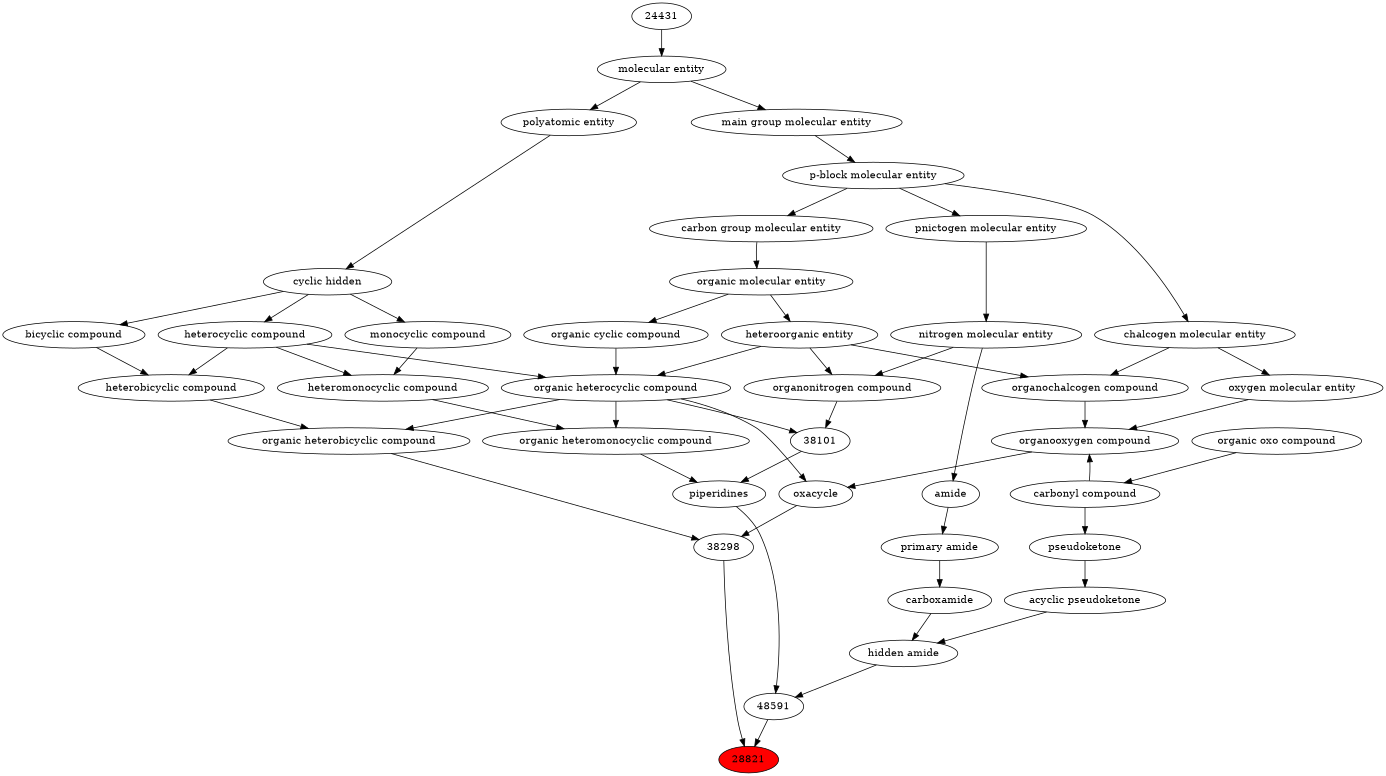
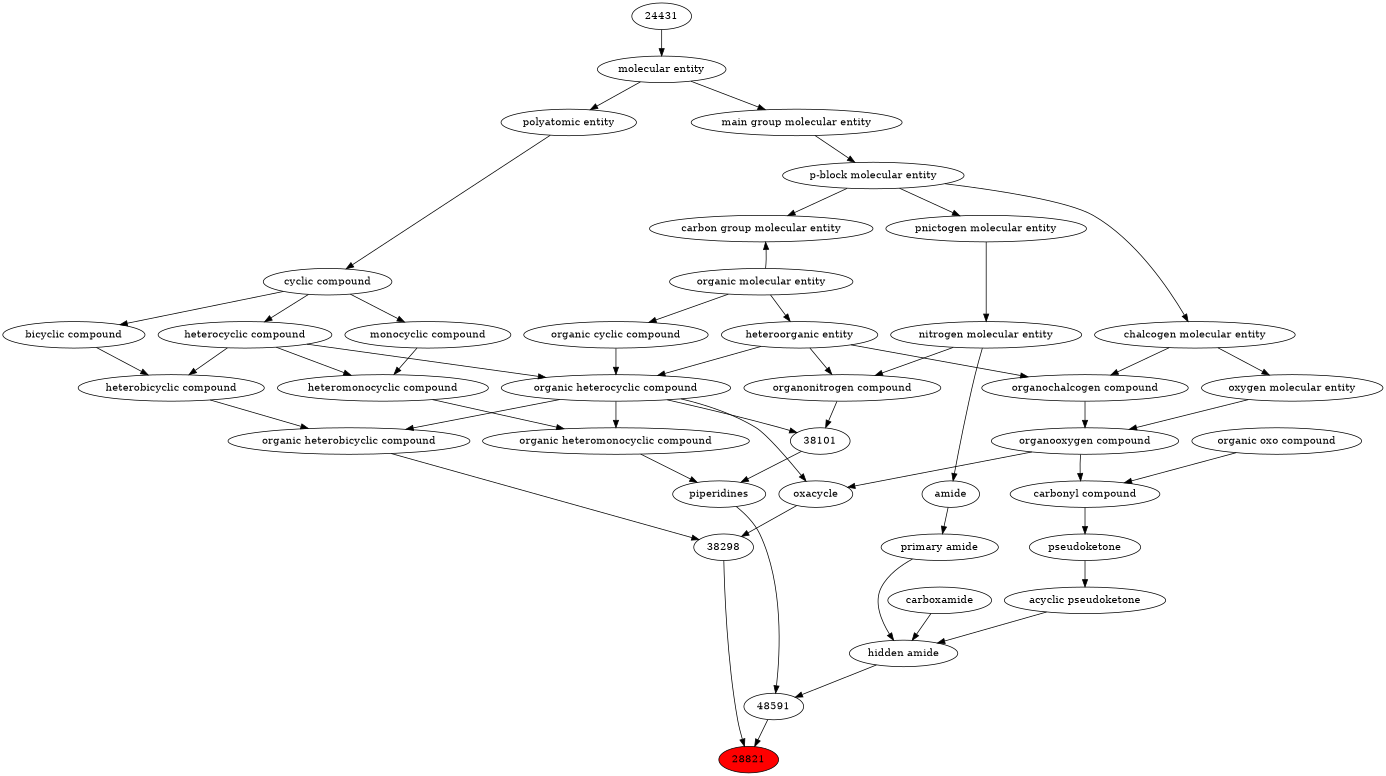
edge "carbon group molecular entity" -> "organic molecular entity": reversed
node "cyclic hidden": label "cyclic hidden" -> "cyclic compound"
edge "carbonyl compound" -> "organooxygen compound": reversed
edge "primary amide" -> "carboxamide": now "primary amide" -> "hidden amide"
